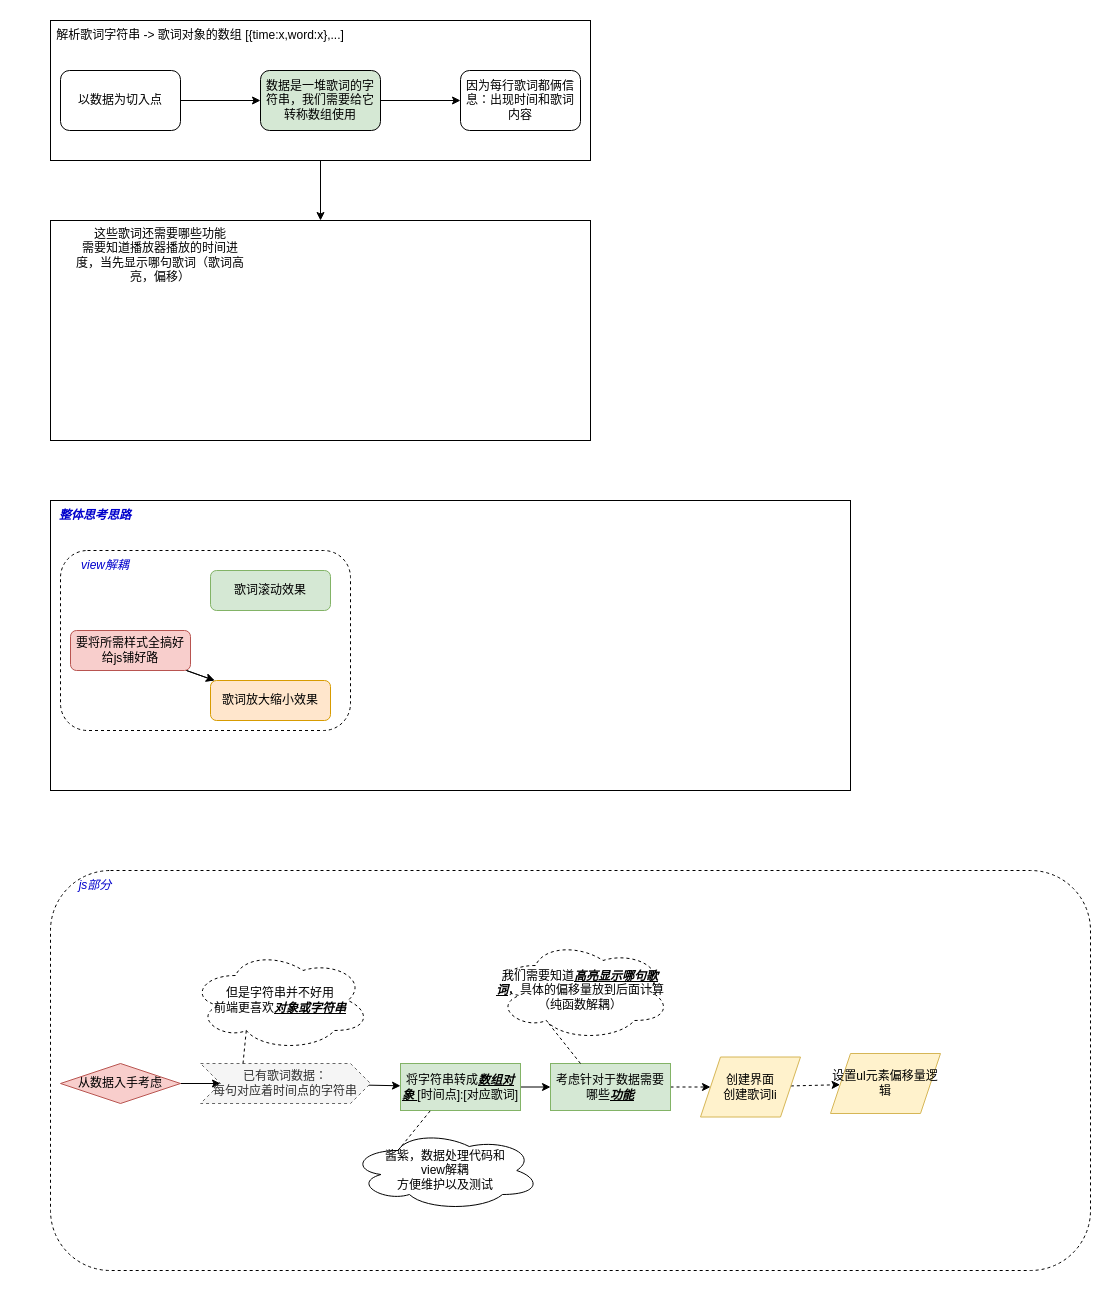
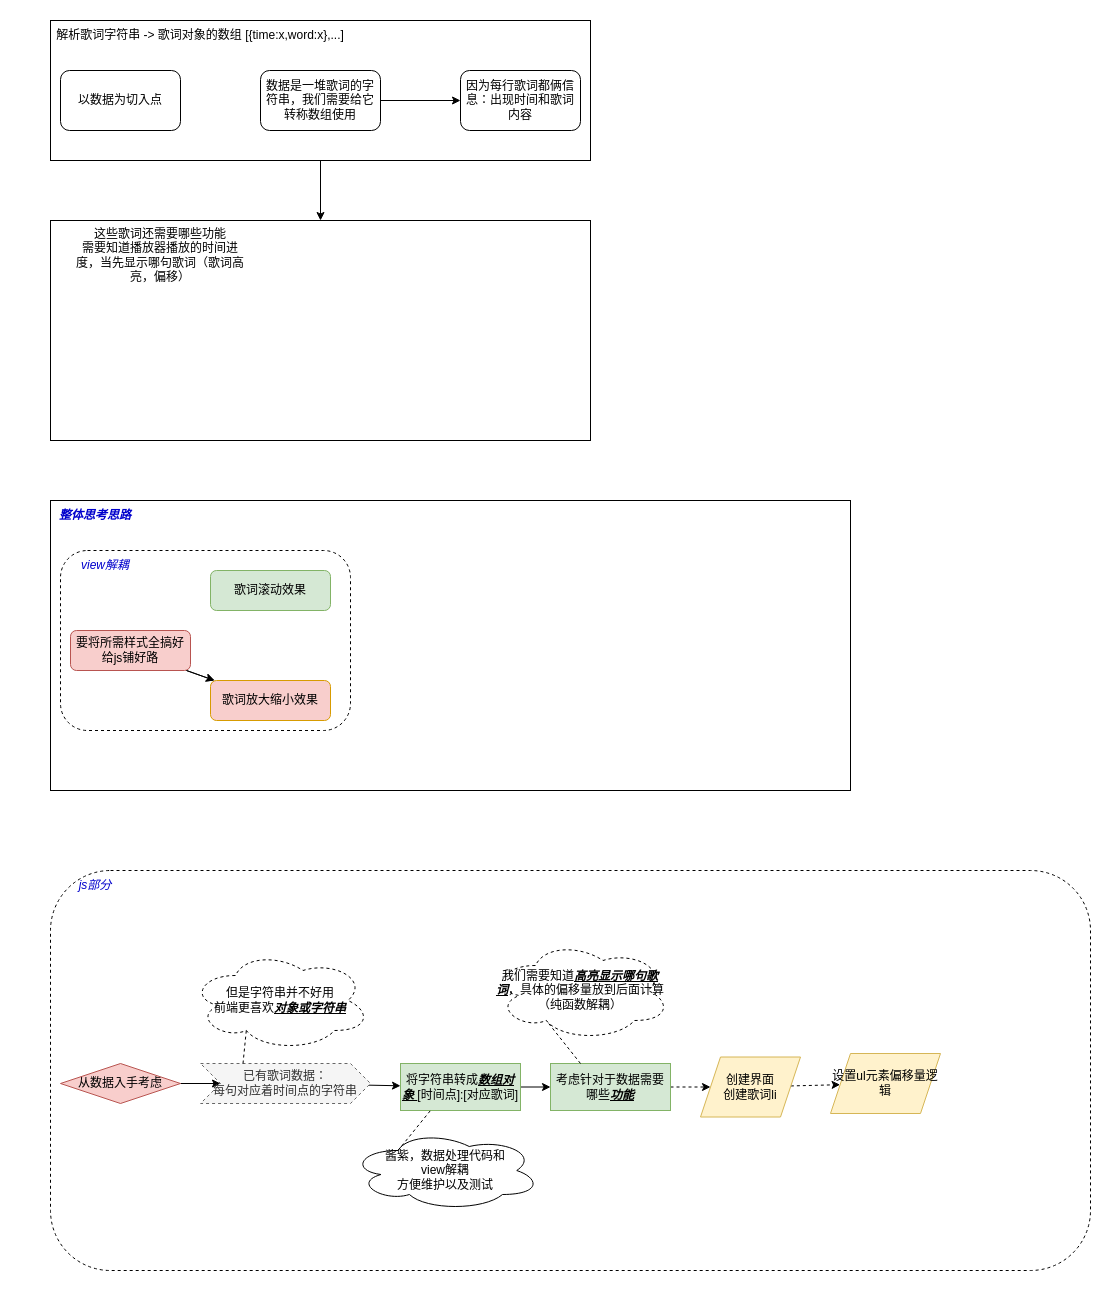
edge "以数据为切入点" -> "数据是一堆歌词的字符串，我们需要给它转称数组使用": removed
node "数据是一堆歌词的字符串，我们需要给它转称数组使用": fillcolor #d5e8d4 -> #ffffff
node "歌词放大缩小效果": fillcolor #ffe6cc -> #f8cecc
